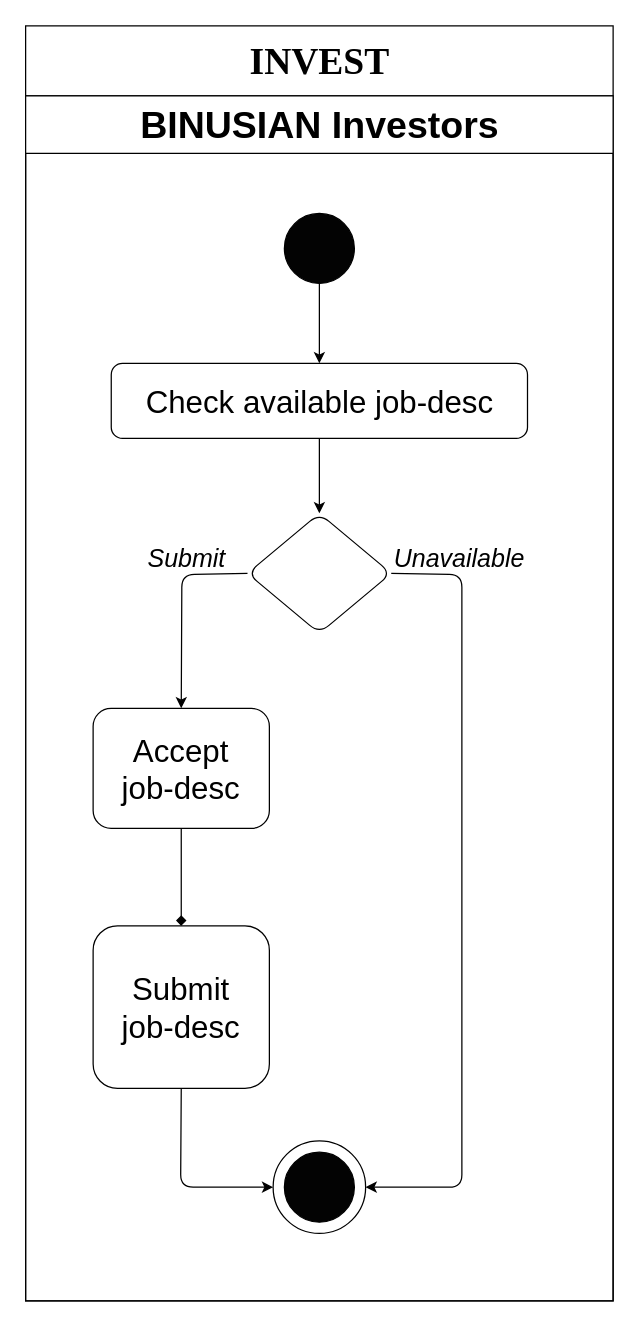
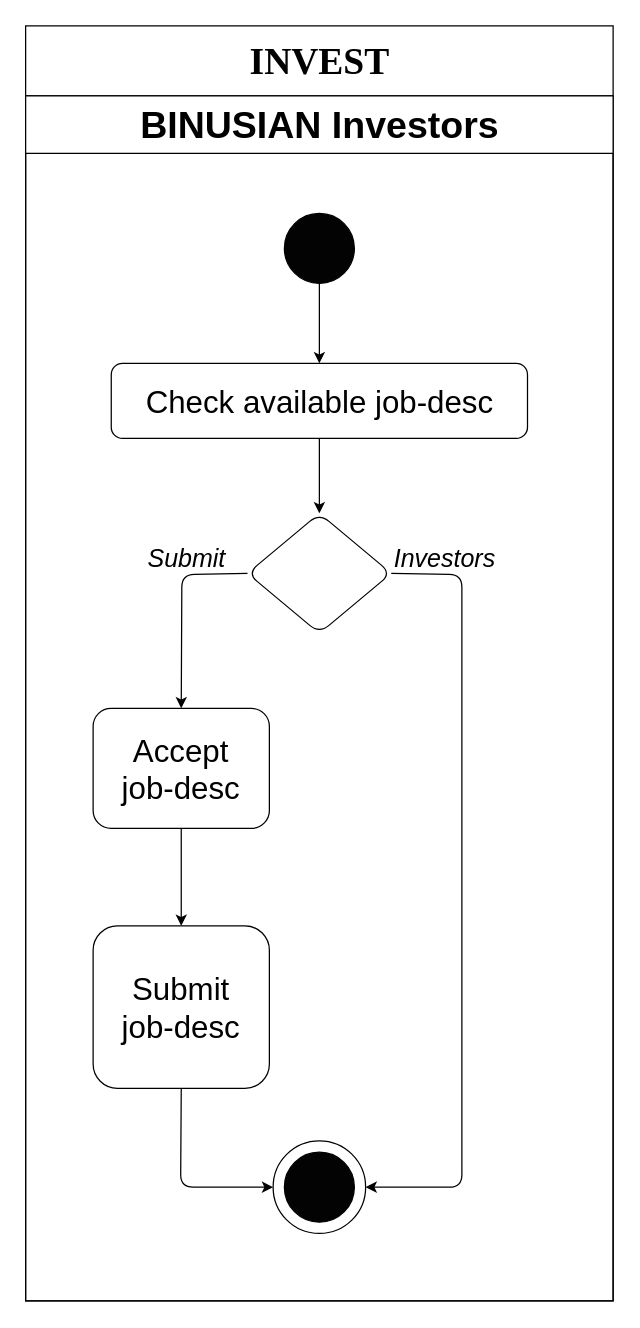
node "Unavailable": label "Unavailable" -> "Investors"
edge "Accept job-desc" -> "Submit job-desc": arrowhead diamond -> classic
